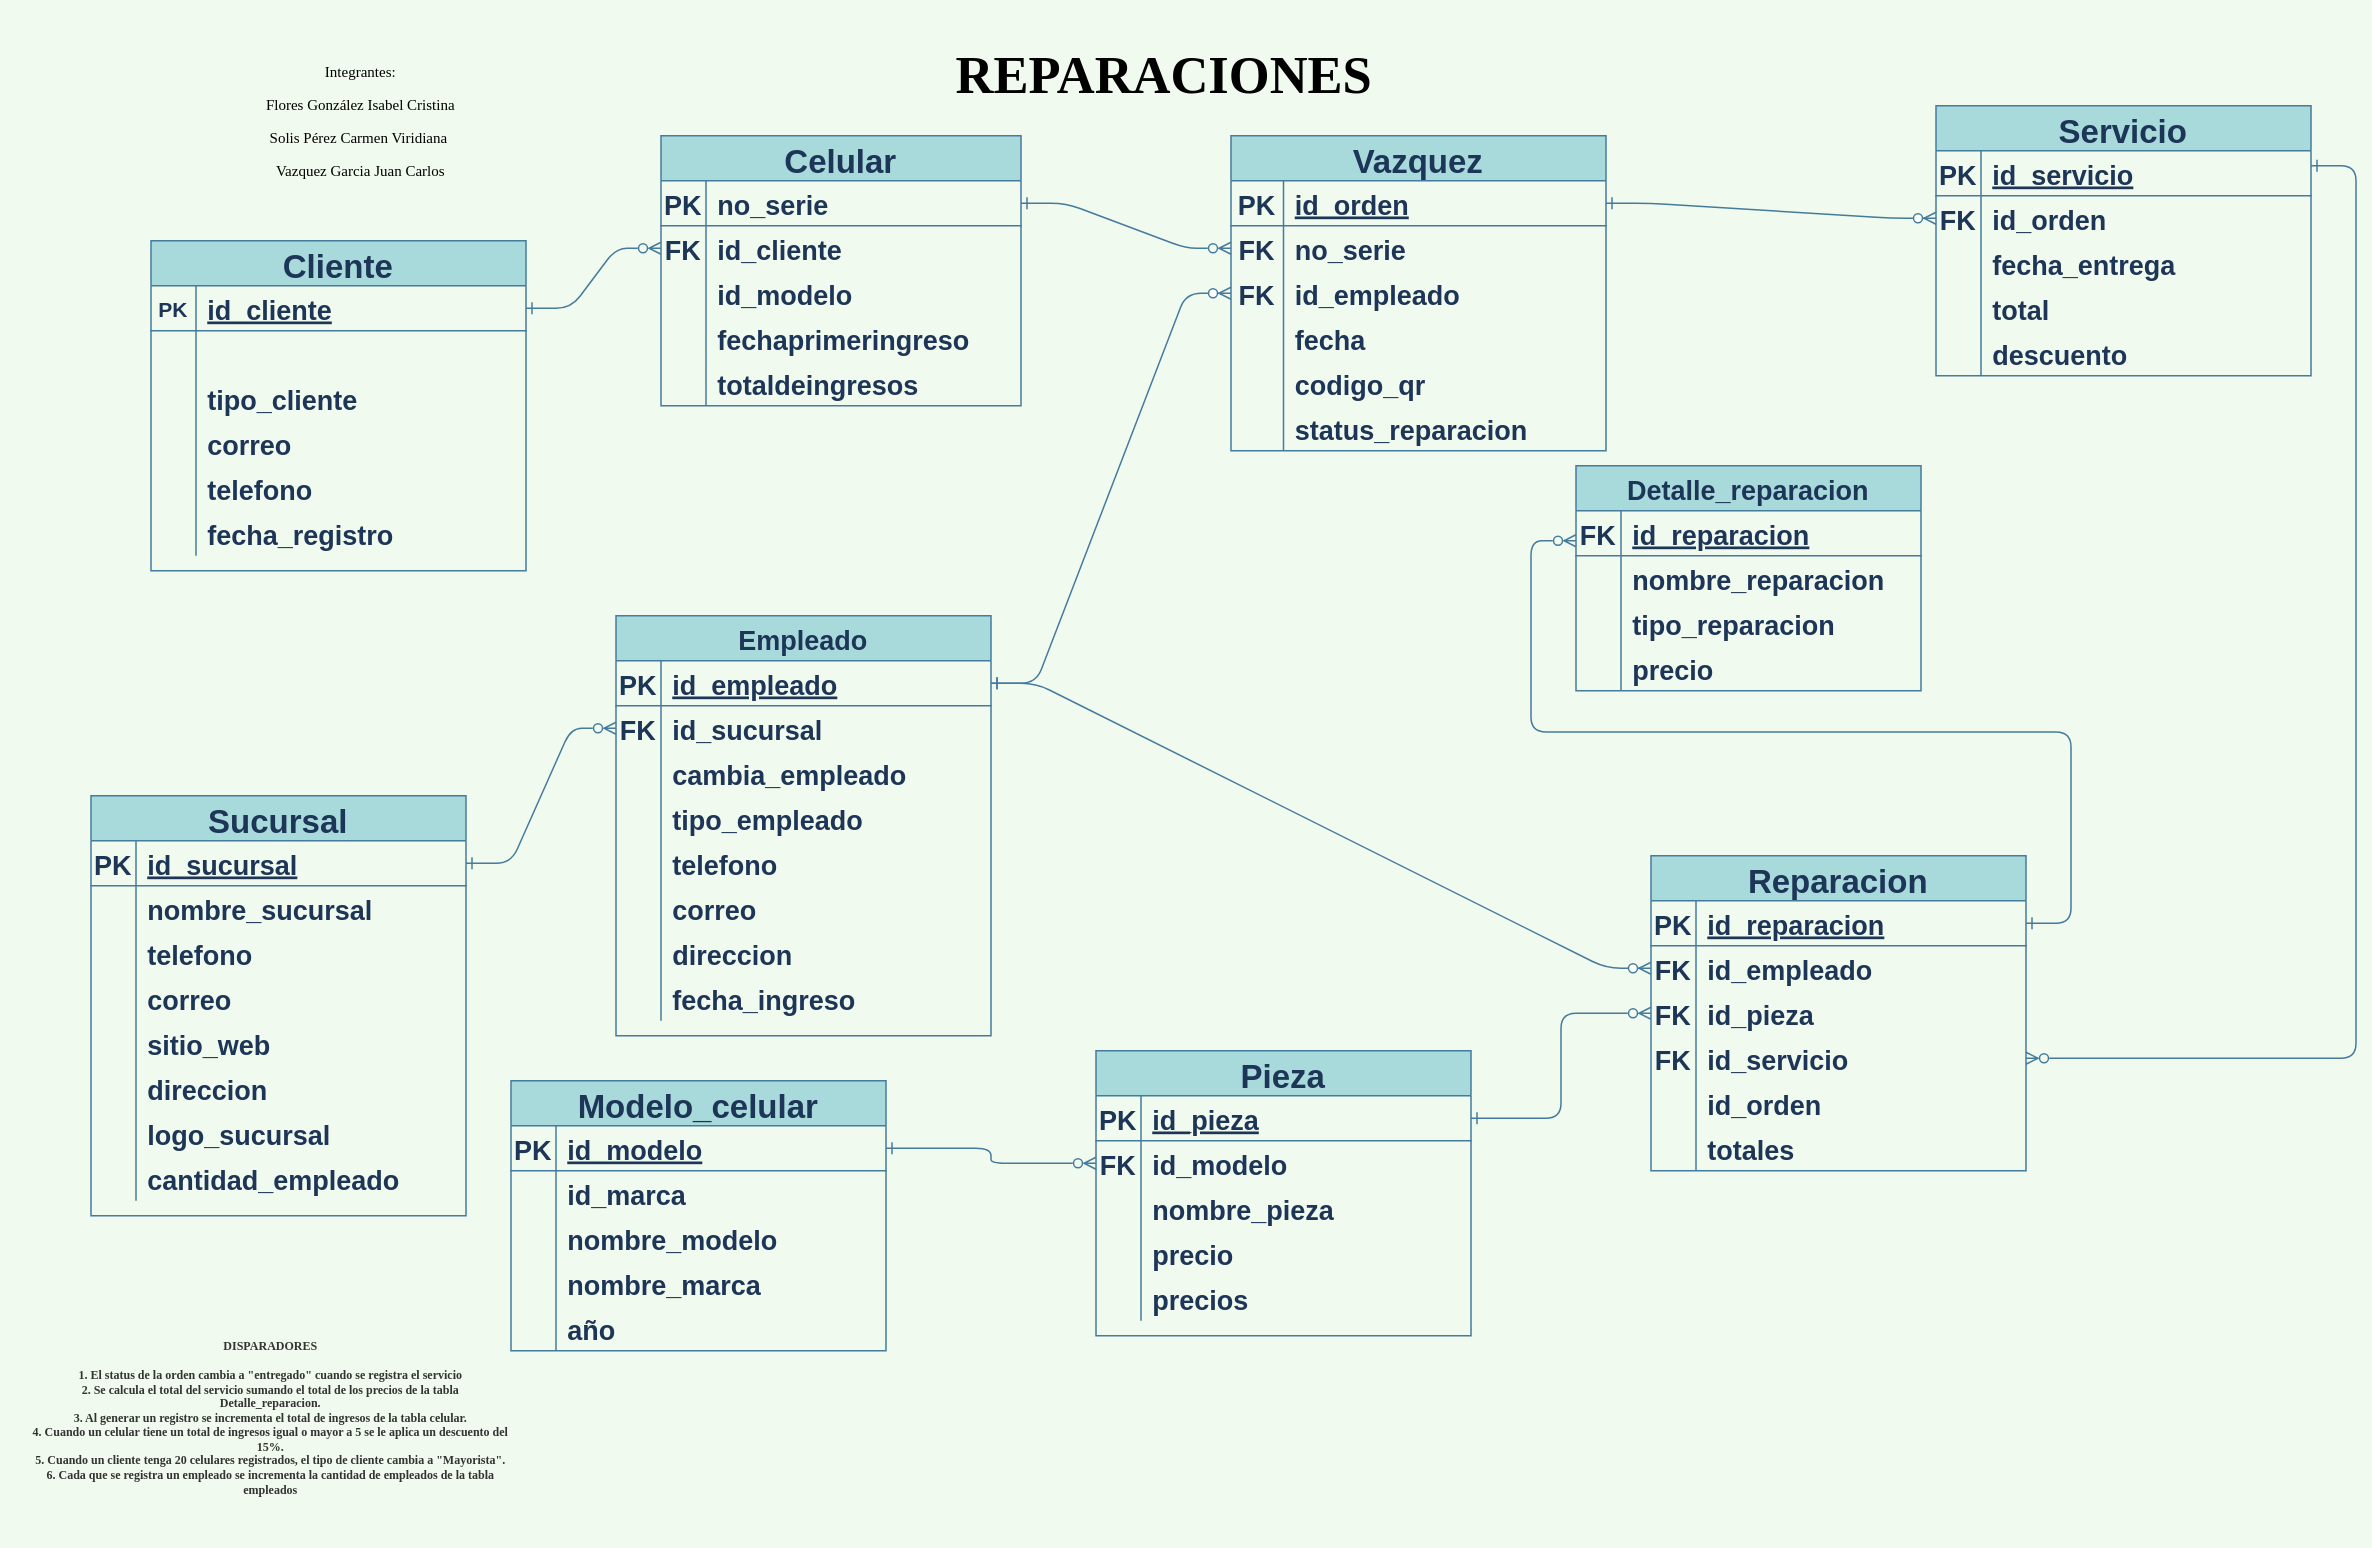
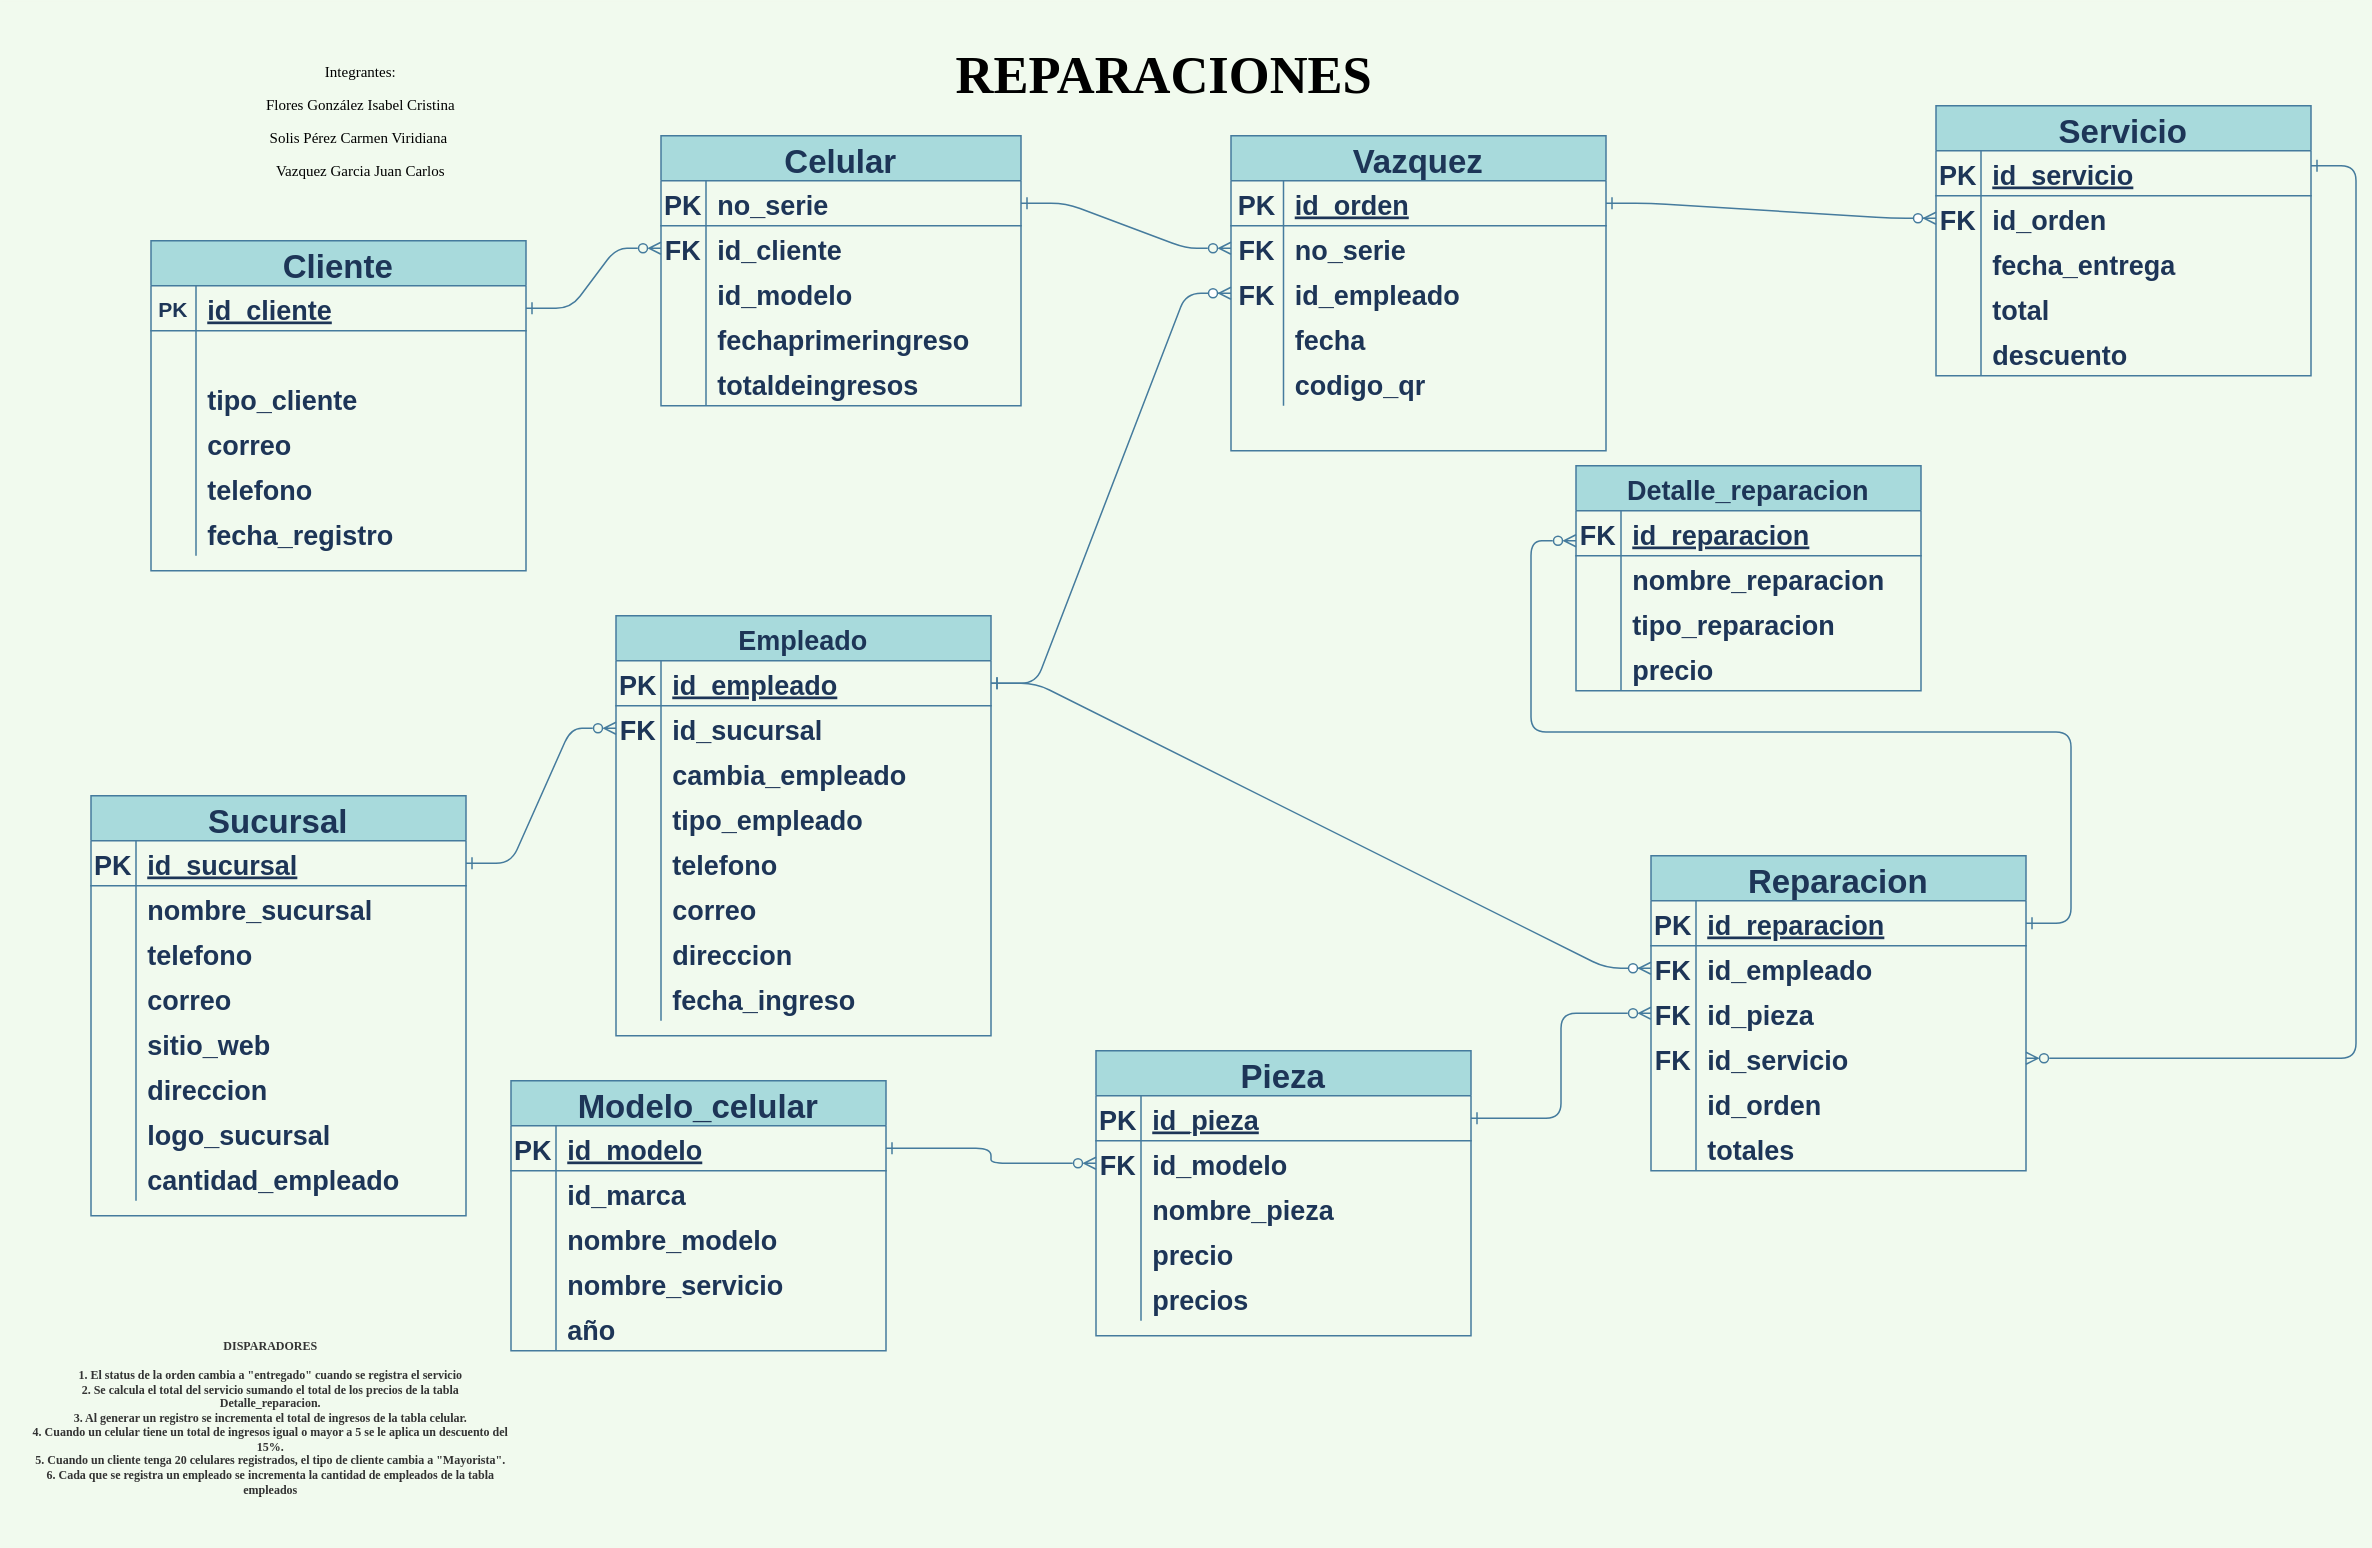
node "status_reparacion": removed
node "nombre_marca": label "nombre_marca" -> "nombre_servicio"
